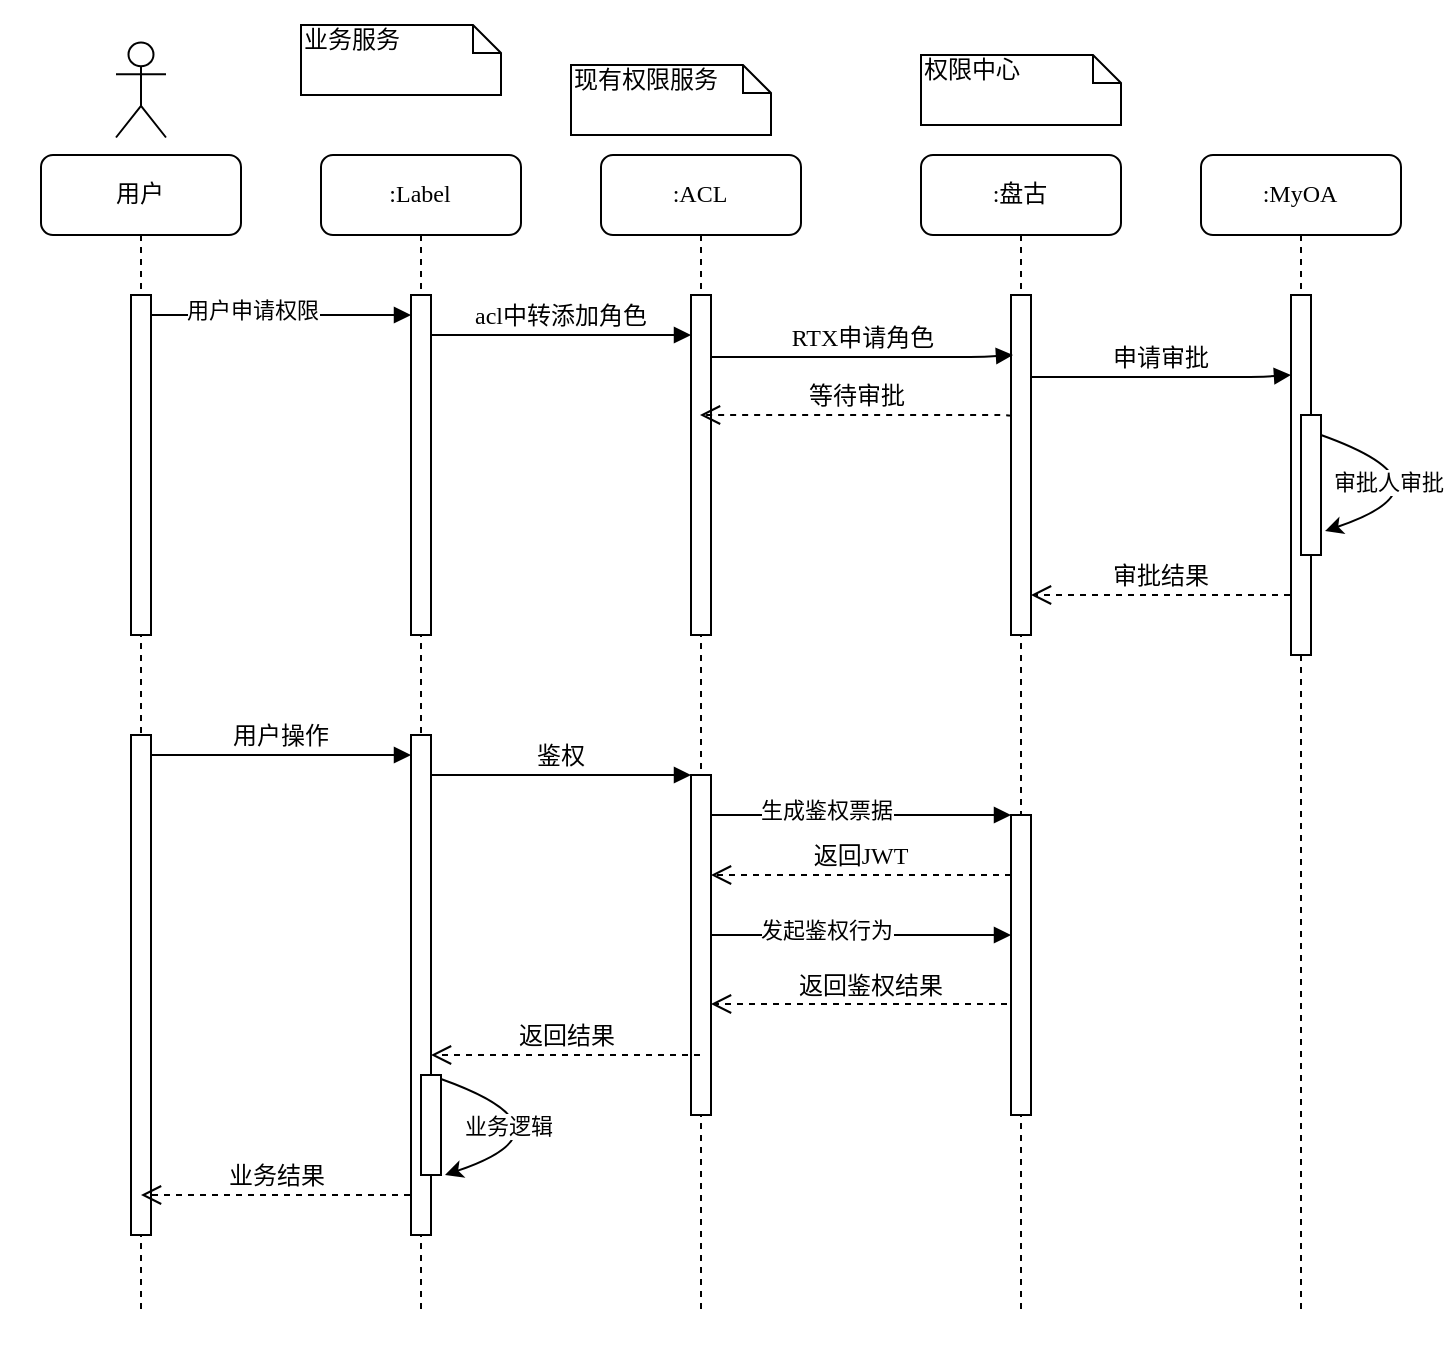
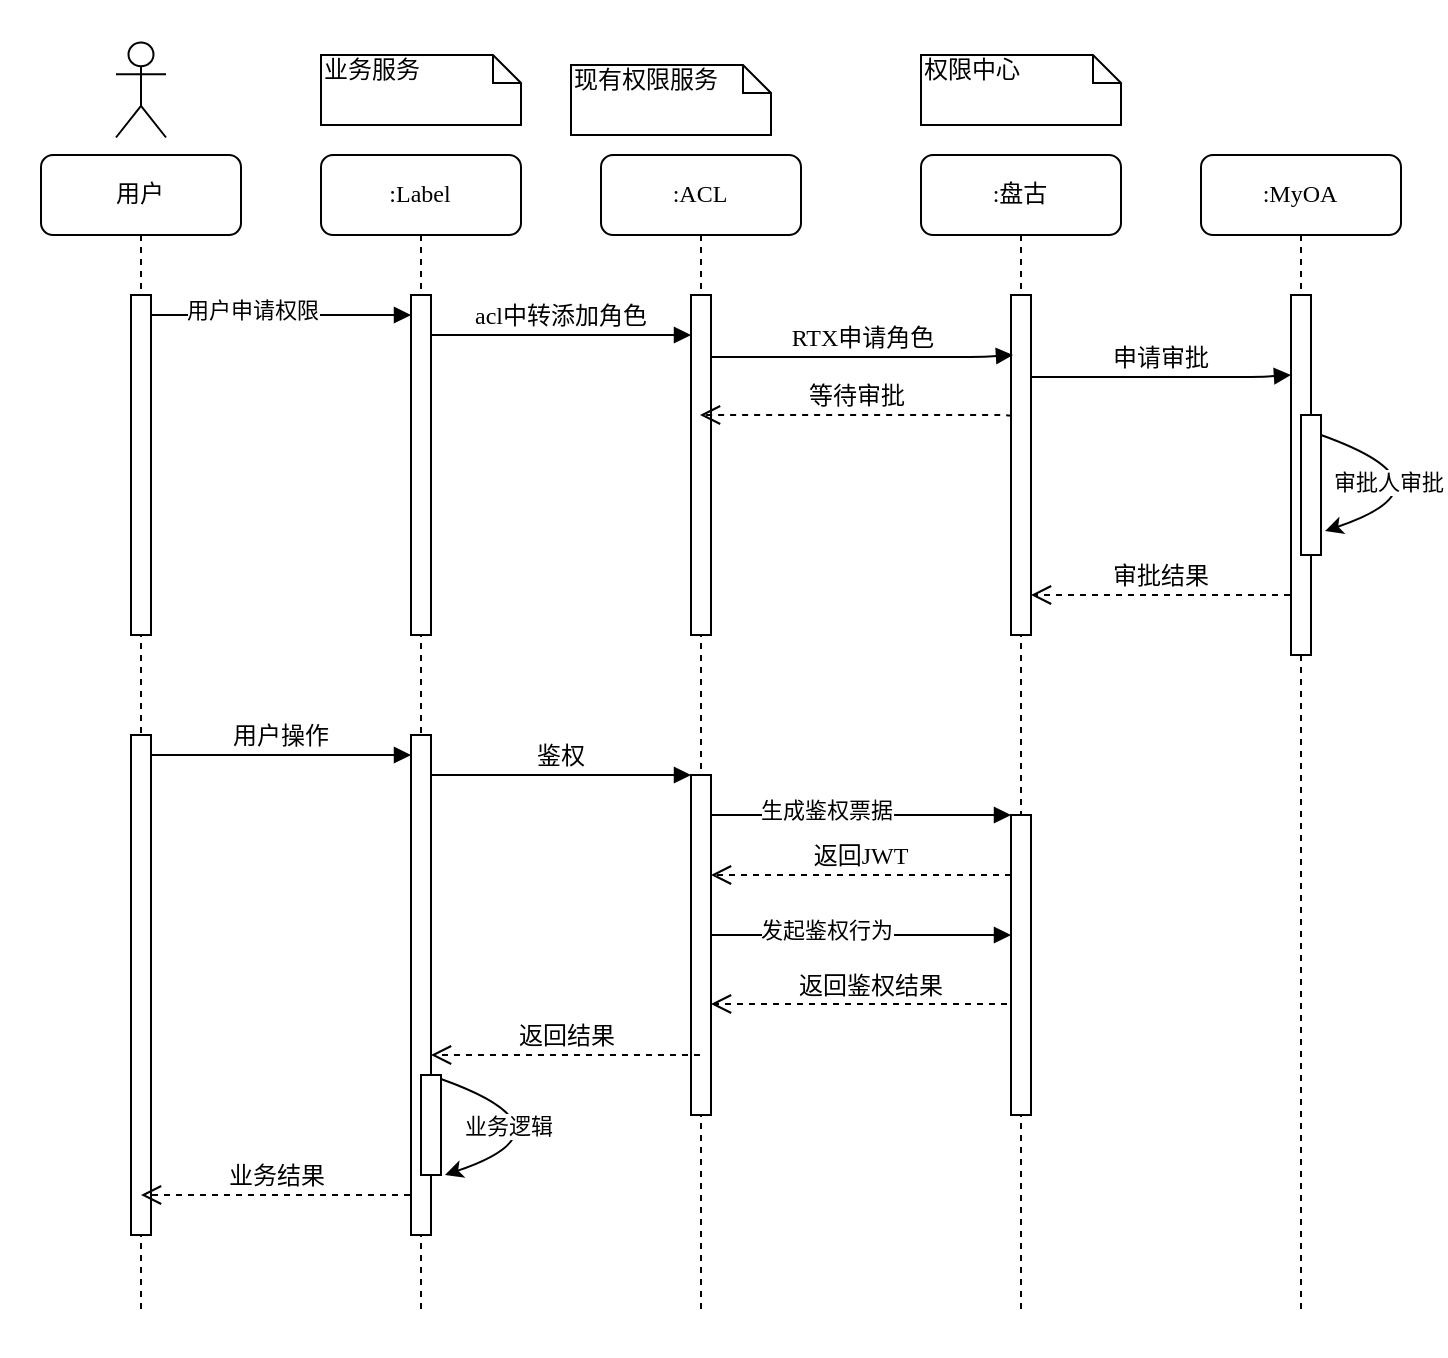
node "业务服务": moved (401, 60) -> (421, 90)
